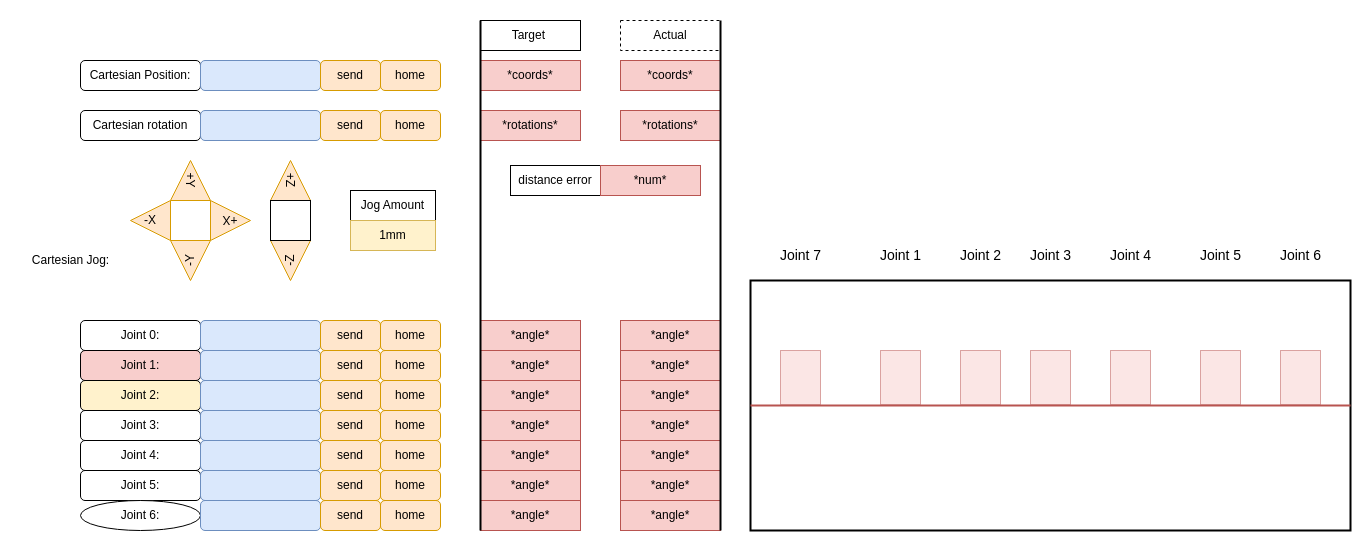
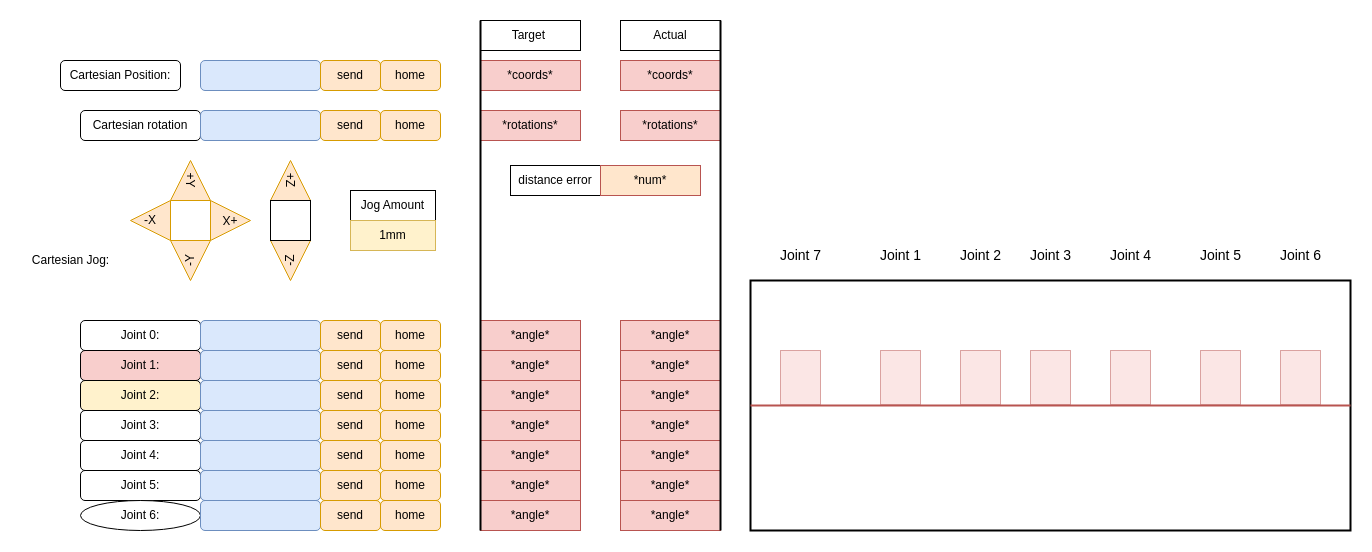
node "Actual": style dashed -> solid
node "Cartesian Position:": moved (141, 76) -> (121, 76)
node "*num*": fillcolor #f8cecc -> #ffe6cc
